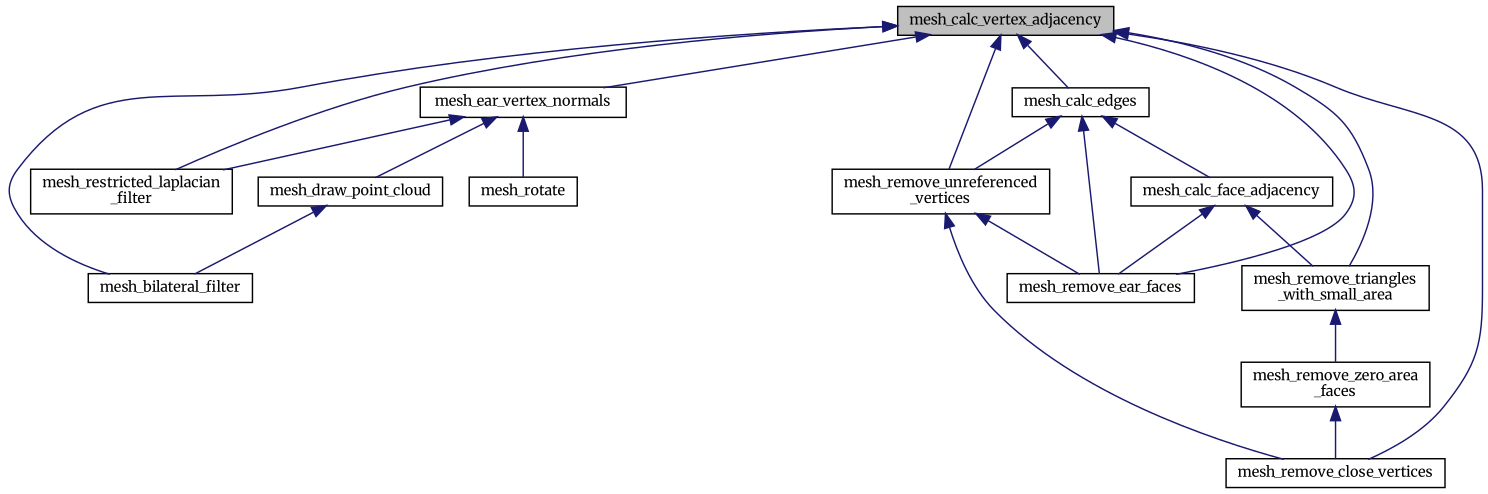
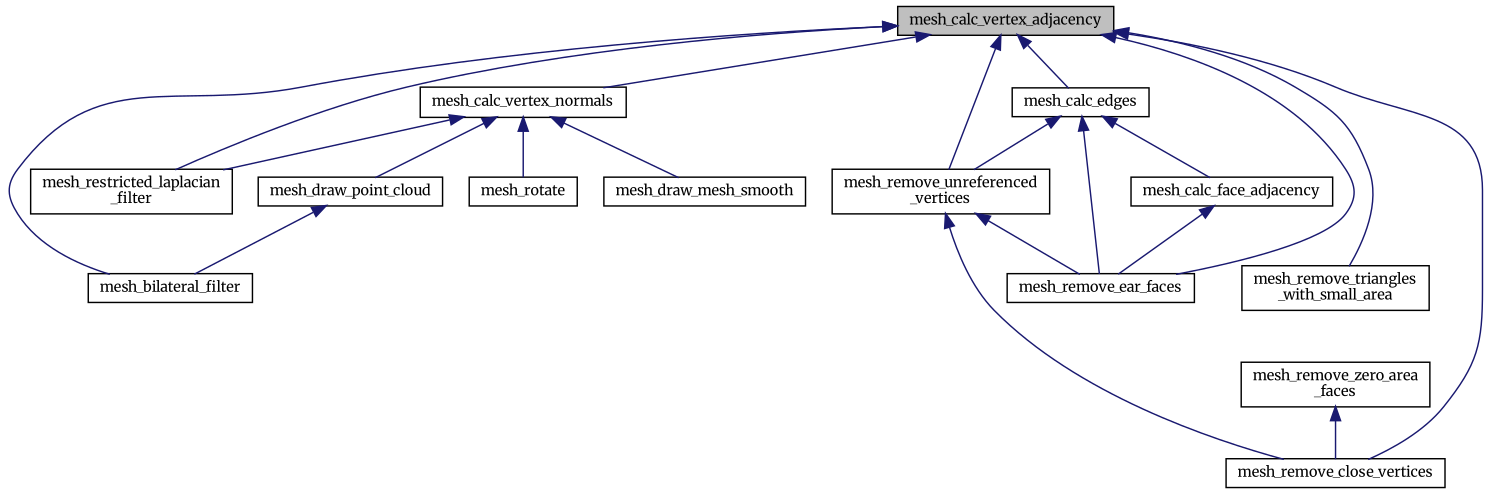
node "mesh_ear_vertex_normals": label "mesh_ear_vertex_normals" -> "mesh_calc_vertex_normals"
node "mesh_draw_mesh_smooth": added
edge "mesh_remove_triangles _with_small_area" -> "mesh_calc_face_adjacency": removed
edge "mesh_remove_zero_area _faces" -> "mesh_remove_triangles _with_small_area": removed
